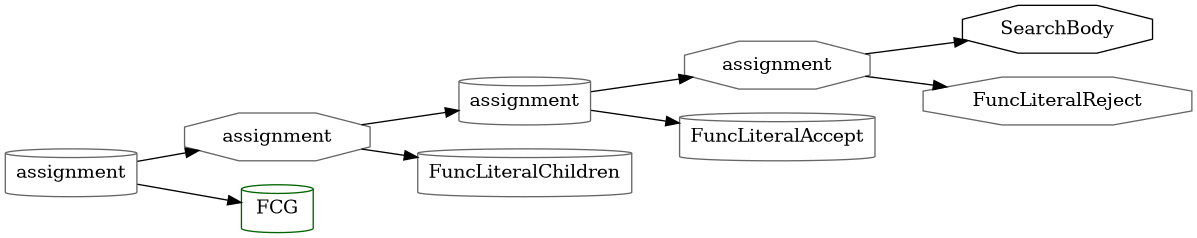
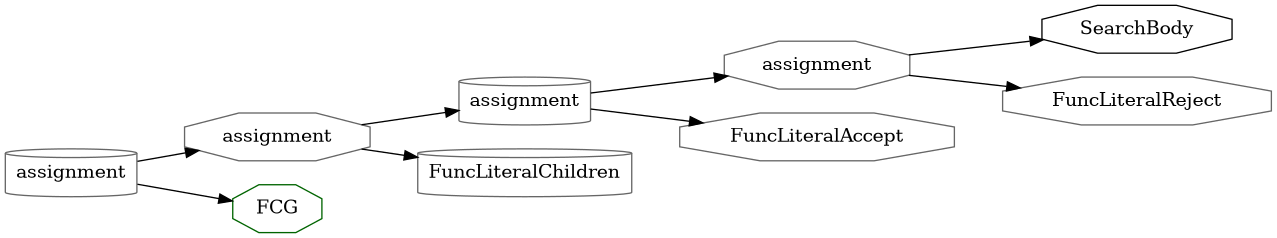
node "FuncLiteralAccept": shape cylinder -> octagon
node "FCG": shape cylinder -> octagon
